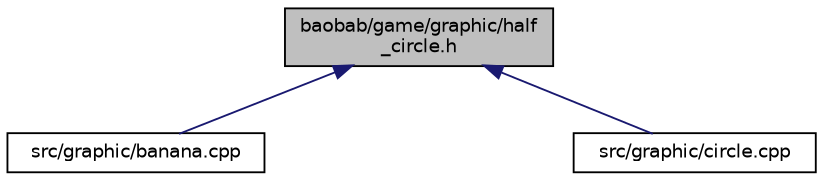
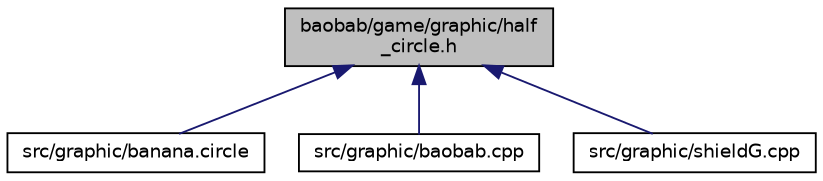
node "src/graphic/banana.cpp": label "src/graphic/banana.cpp" -> "src/graphic/banana.circle"
node "src/graphic/baobab.cpp": added
node "src/graphic/circle.cpp": label "src/graphic/circle.cpp" -> "src/graphic/shieldG.cpp"
